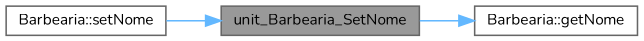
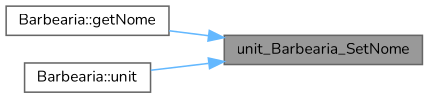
node "Barbearia::setNome": label "Barbearia::setNome" -> "Barbearia::unit"
edge "unit_Barbearia_SetNome" -> "Barbearia::getNome": reversed
